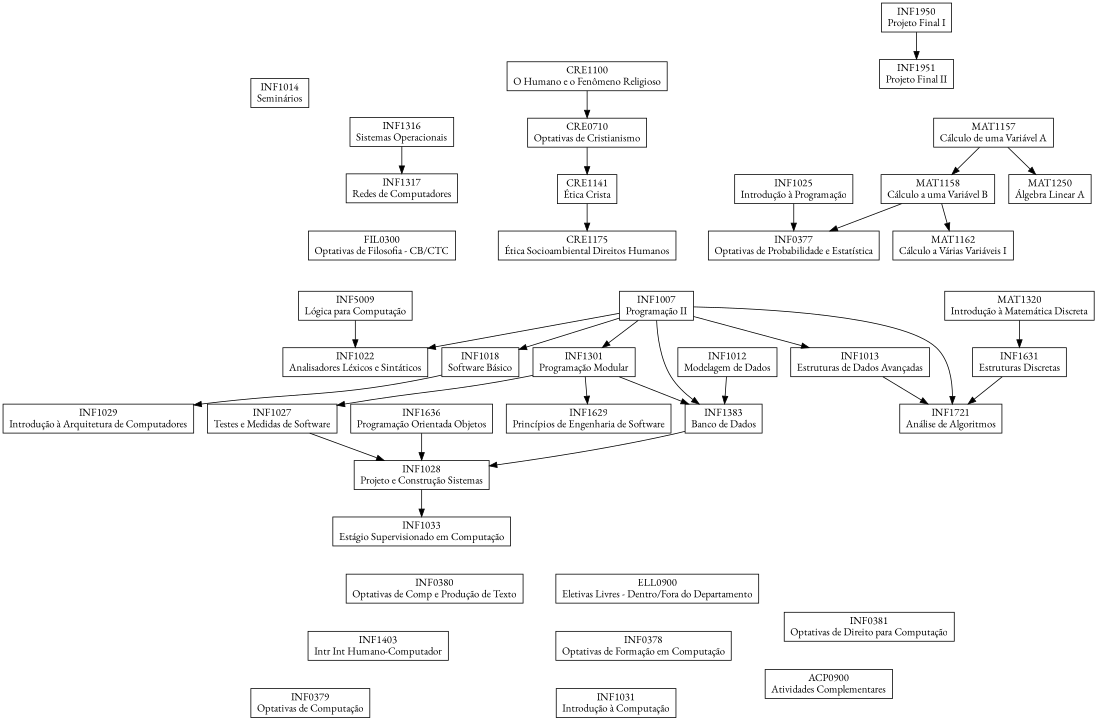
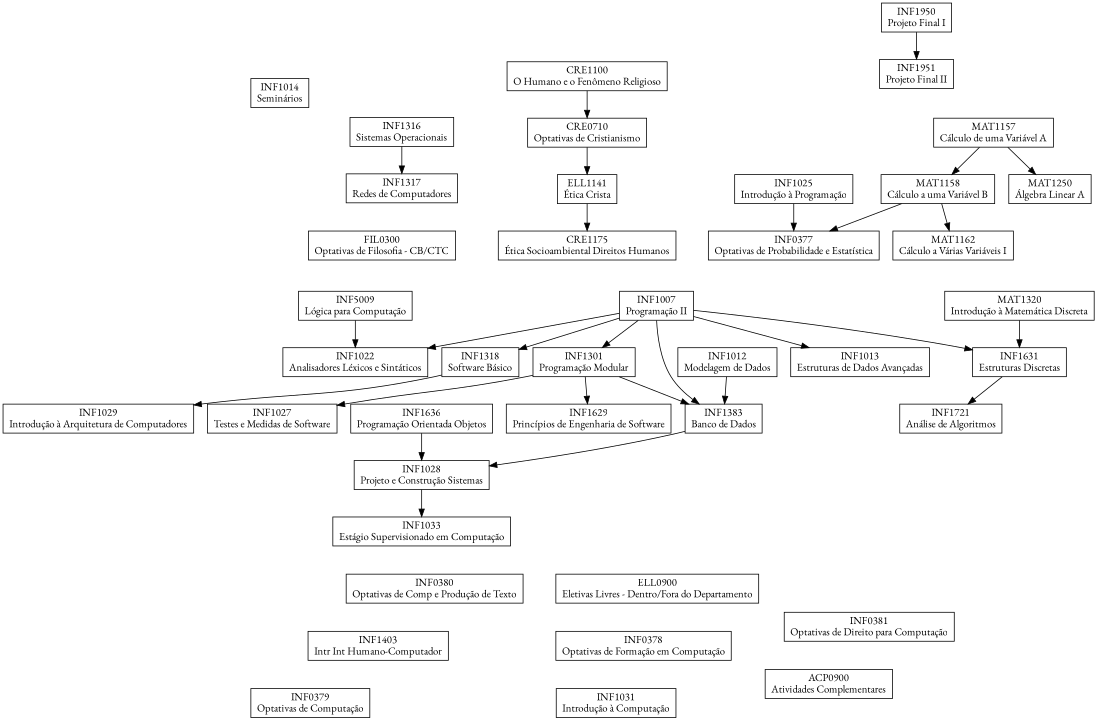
node "CRE1141 Ética Crista": label "CRE1141 Ética Crista" -> "ELL1141 Ética Crista"
edge "INF1007 Programação II" -> "INF1721 Análise de Algoritmos": now "INF1007 Programação II" -> "INF1631 Estruturas Discretas"
node "INF1018 Software Básico": label "INF1018 Software Básico" -> "INF1318 Software Básico"
edge "INF1013 Estruturas de Dados Avançadas" -> "INF1721 Análise de Algoritmos": removed
edge "INF1027 Testes e Medidas de Software" -> "INF1028 Projeto e Construção Sistemas": removed
